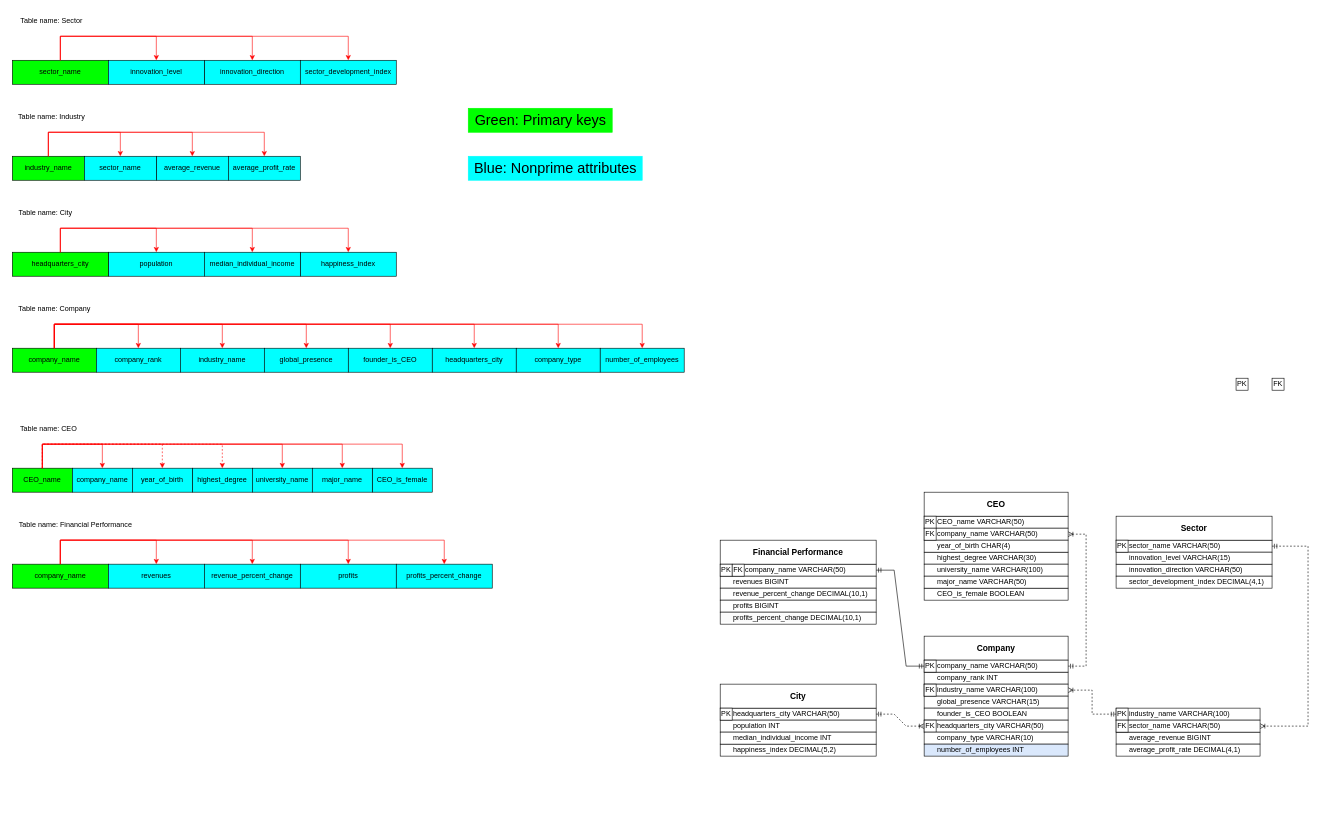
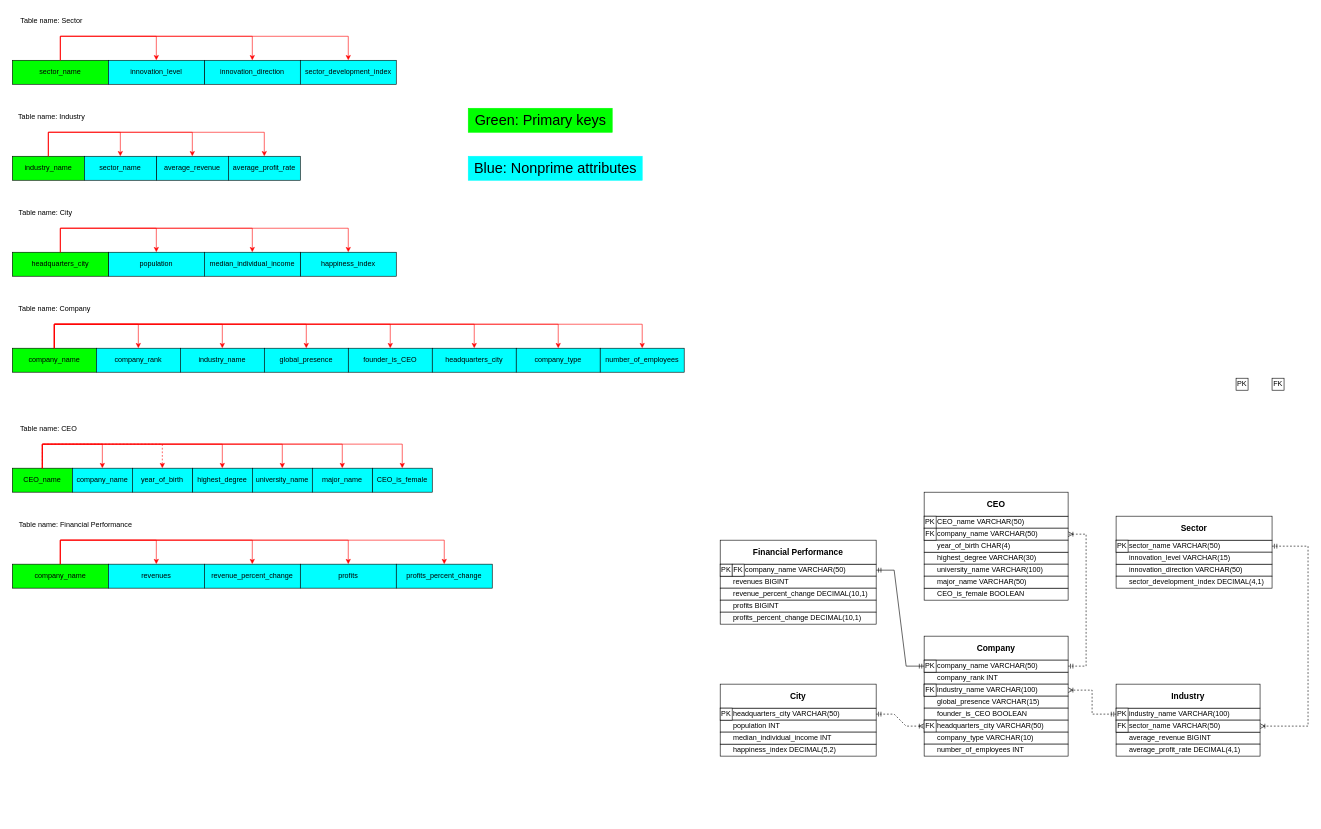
edge "CEO_name" -> "highest_degree": style dashed -> solid
node "Industry": added
node "number_of_employees INT": fillcolor #dae8fc -> #ffffff
